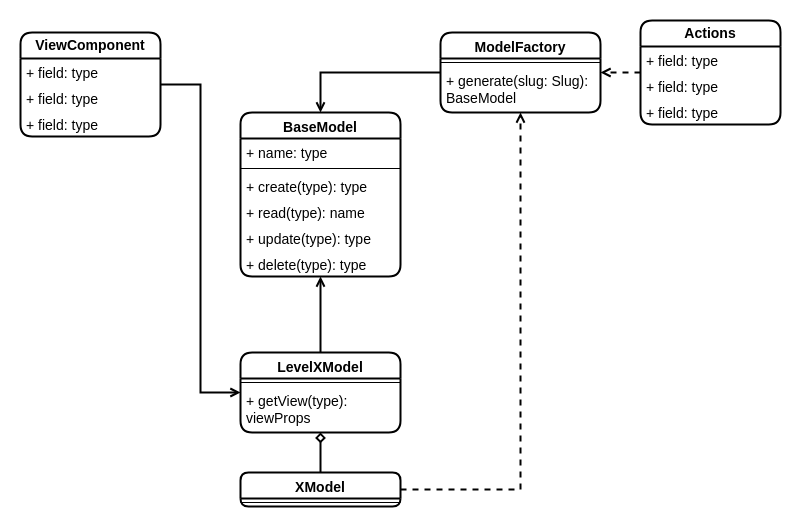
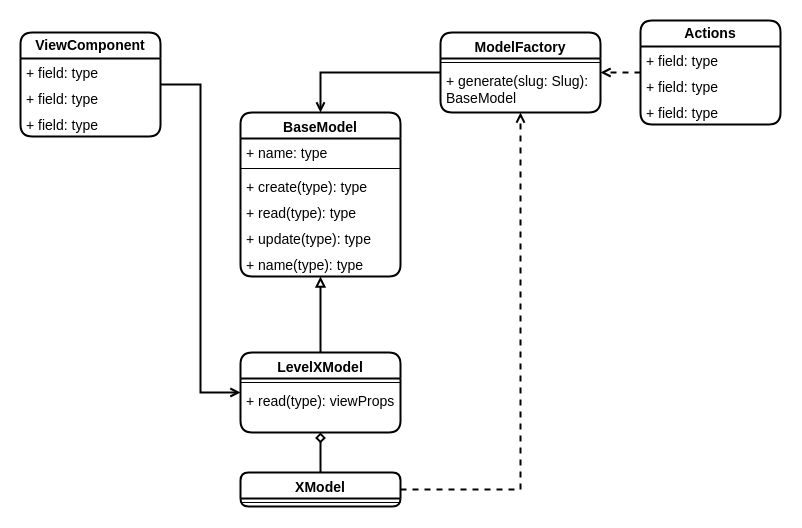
node "+ read(type): name": label "+ read(type): name" -> "+ read(type): type"
node "+ delete(type): type": label "+ delete(type): type" -> "+ name(type): type"
edge "LevelXModel" -> "BaseModel": arrowhead open -> block
node "+ getView(type): viewProps": label "+ getView(type): viewProps" -> "+ read(type): viewProps"
